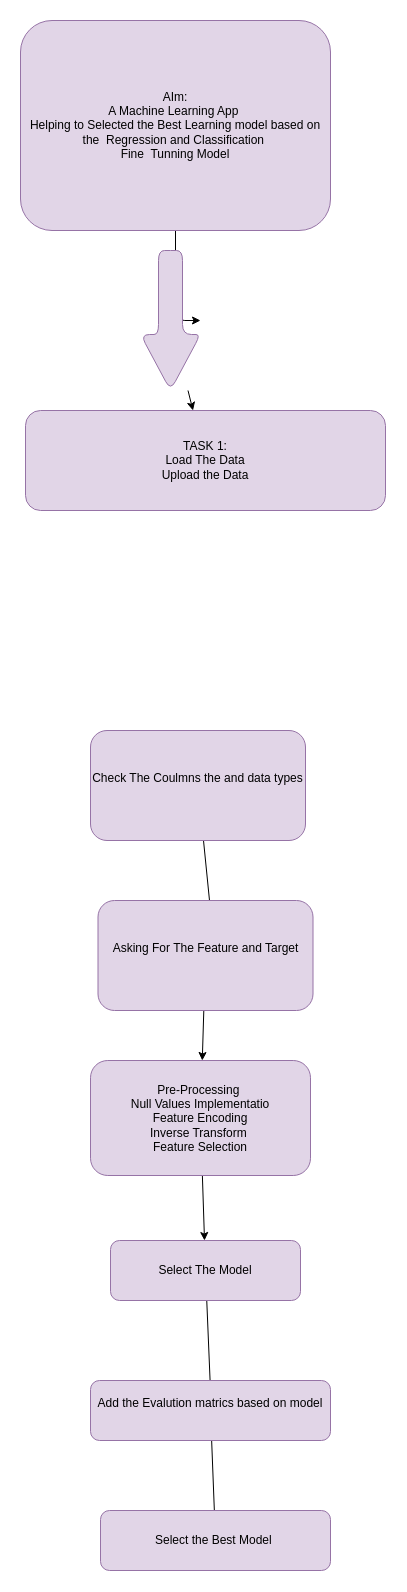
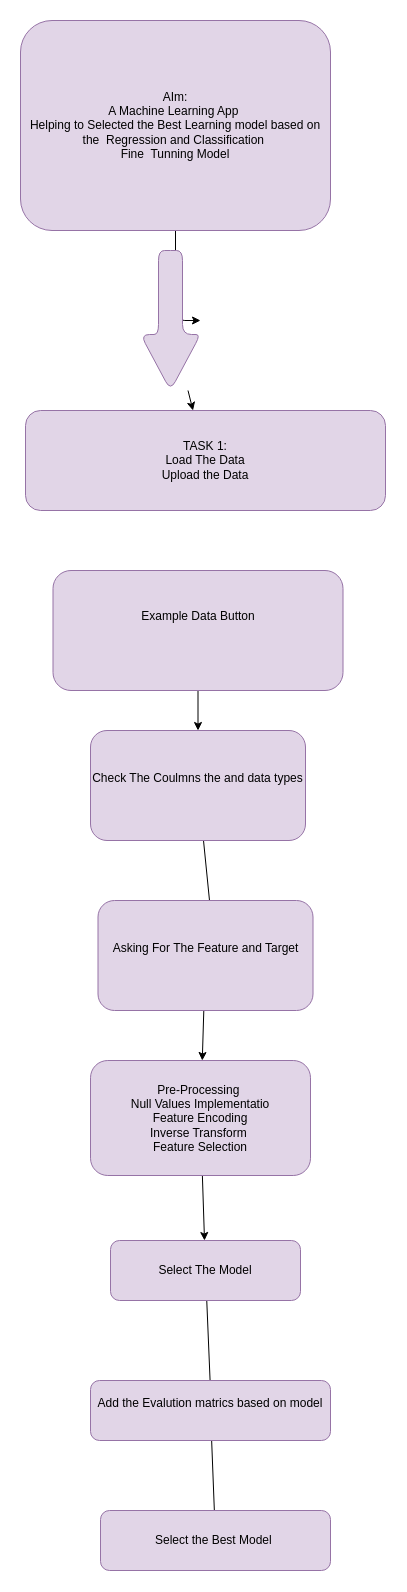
node "Example Data Button": added
edge "Example Data Button" -> "Check The Coulmns the and data types": added
